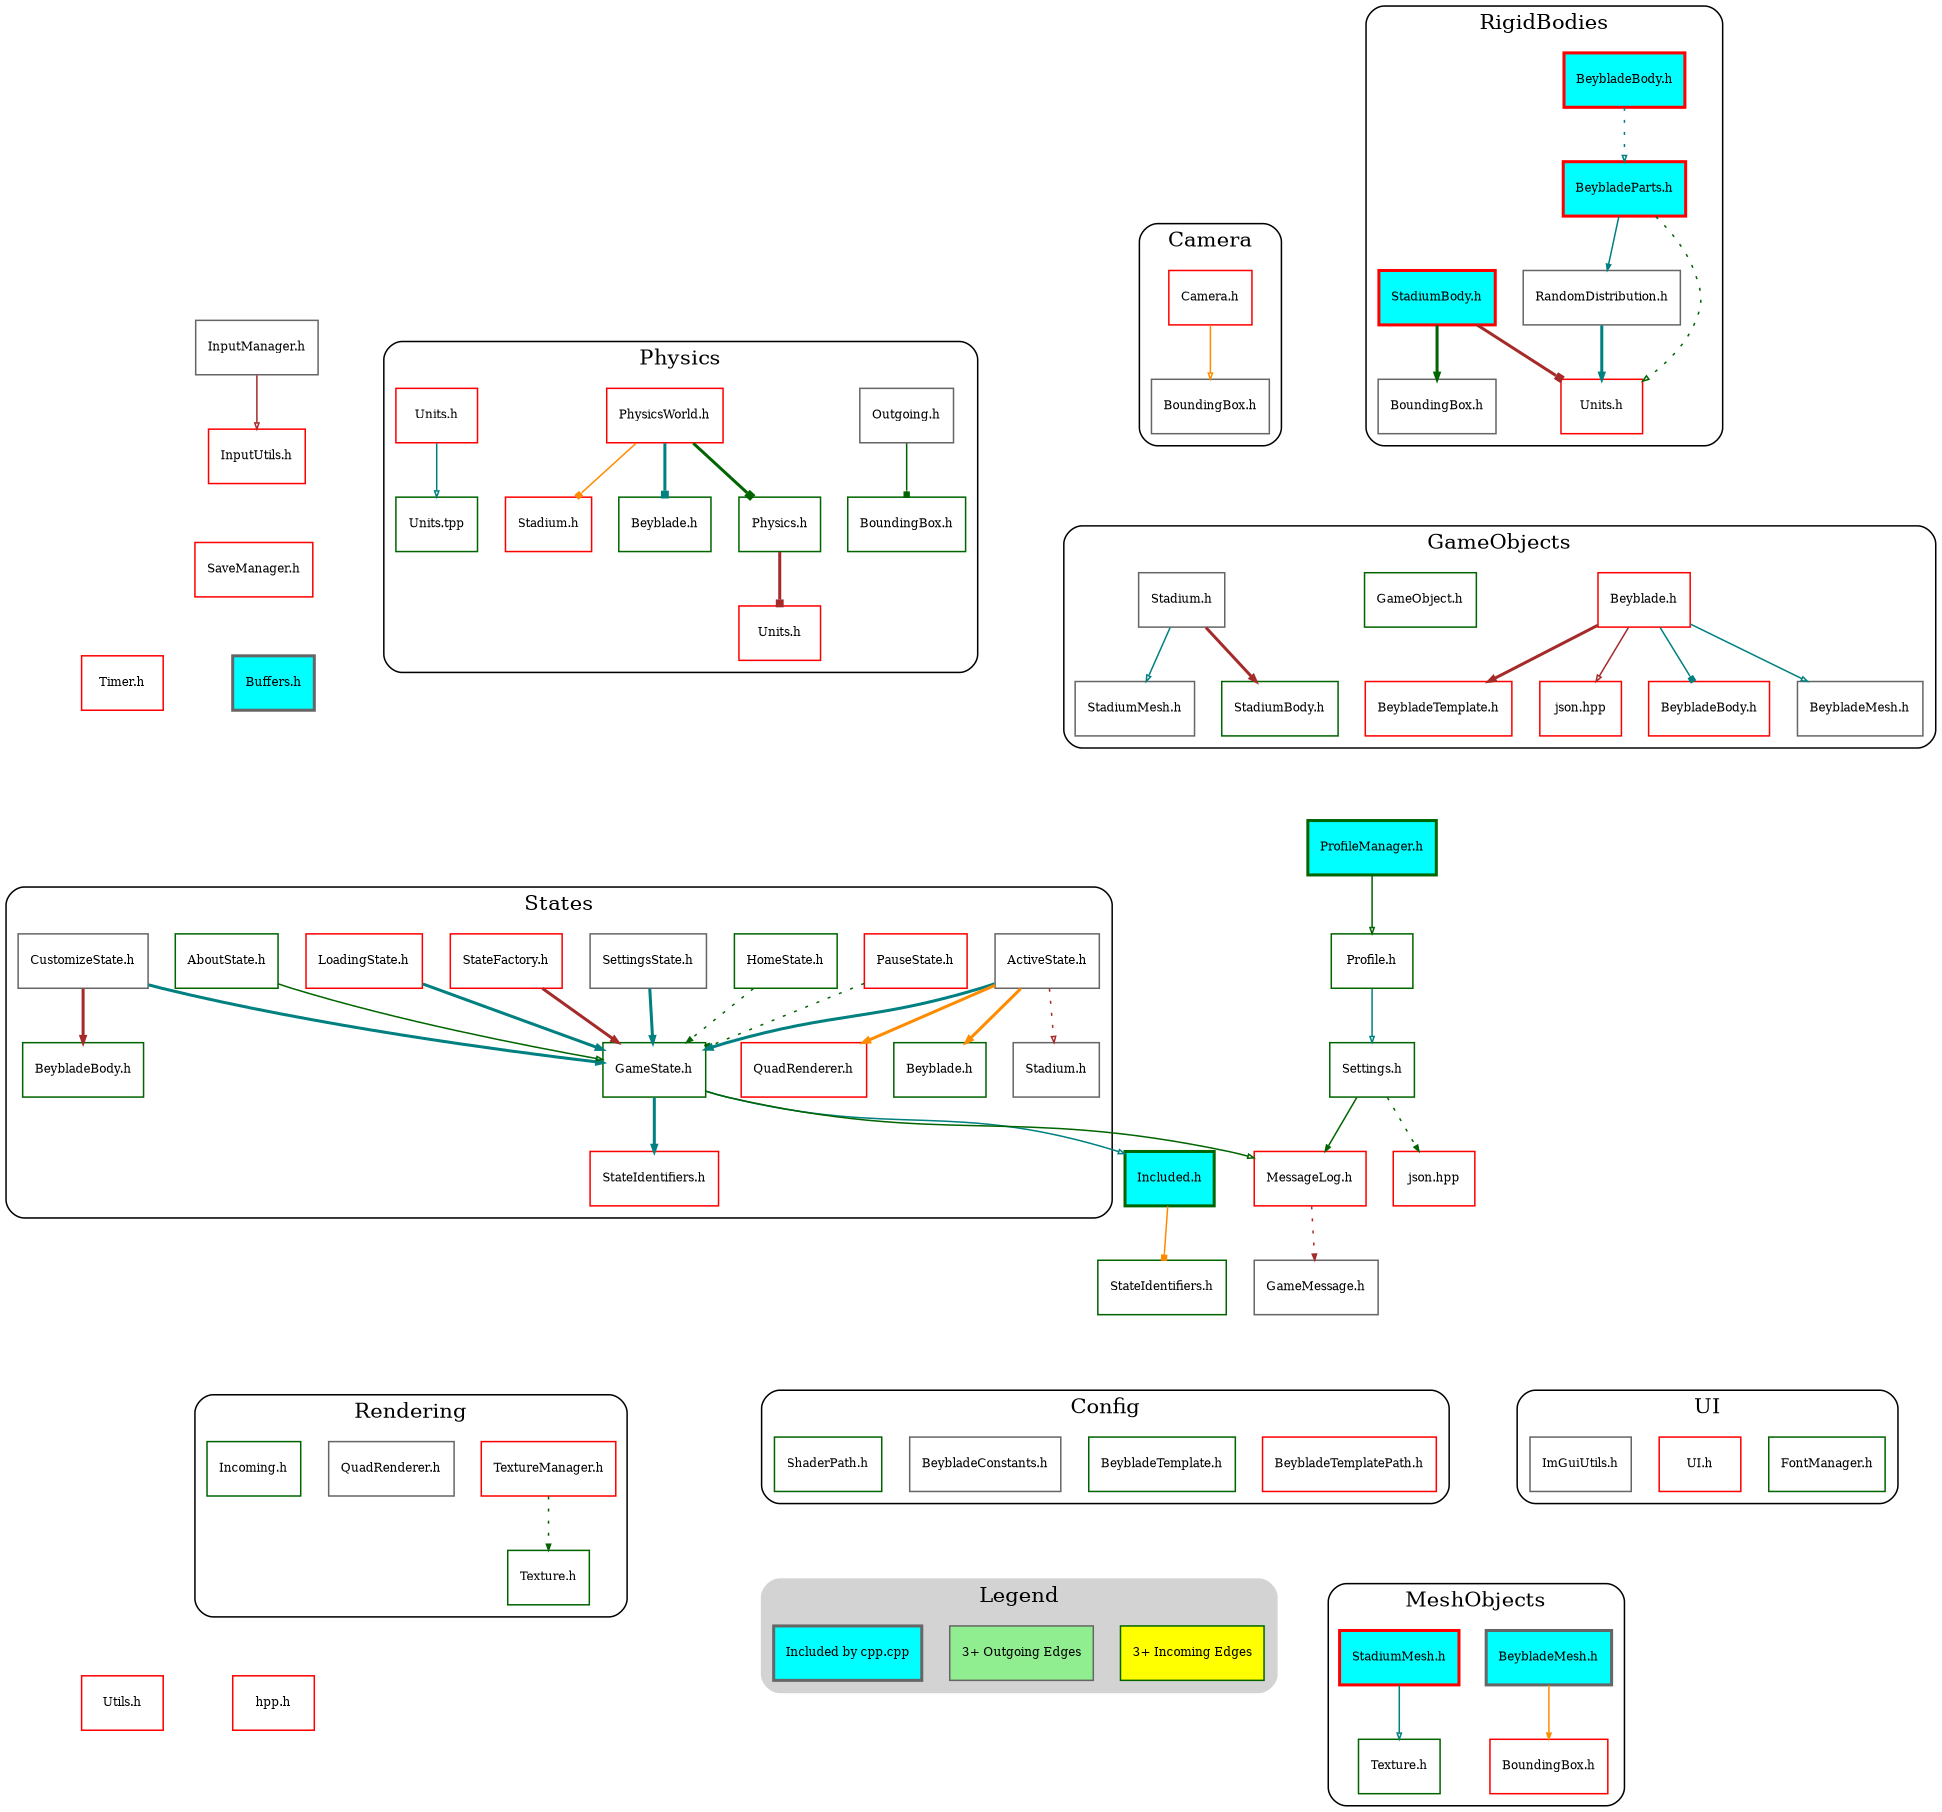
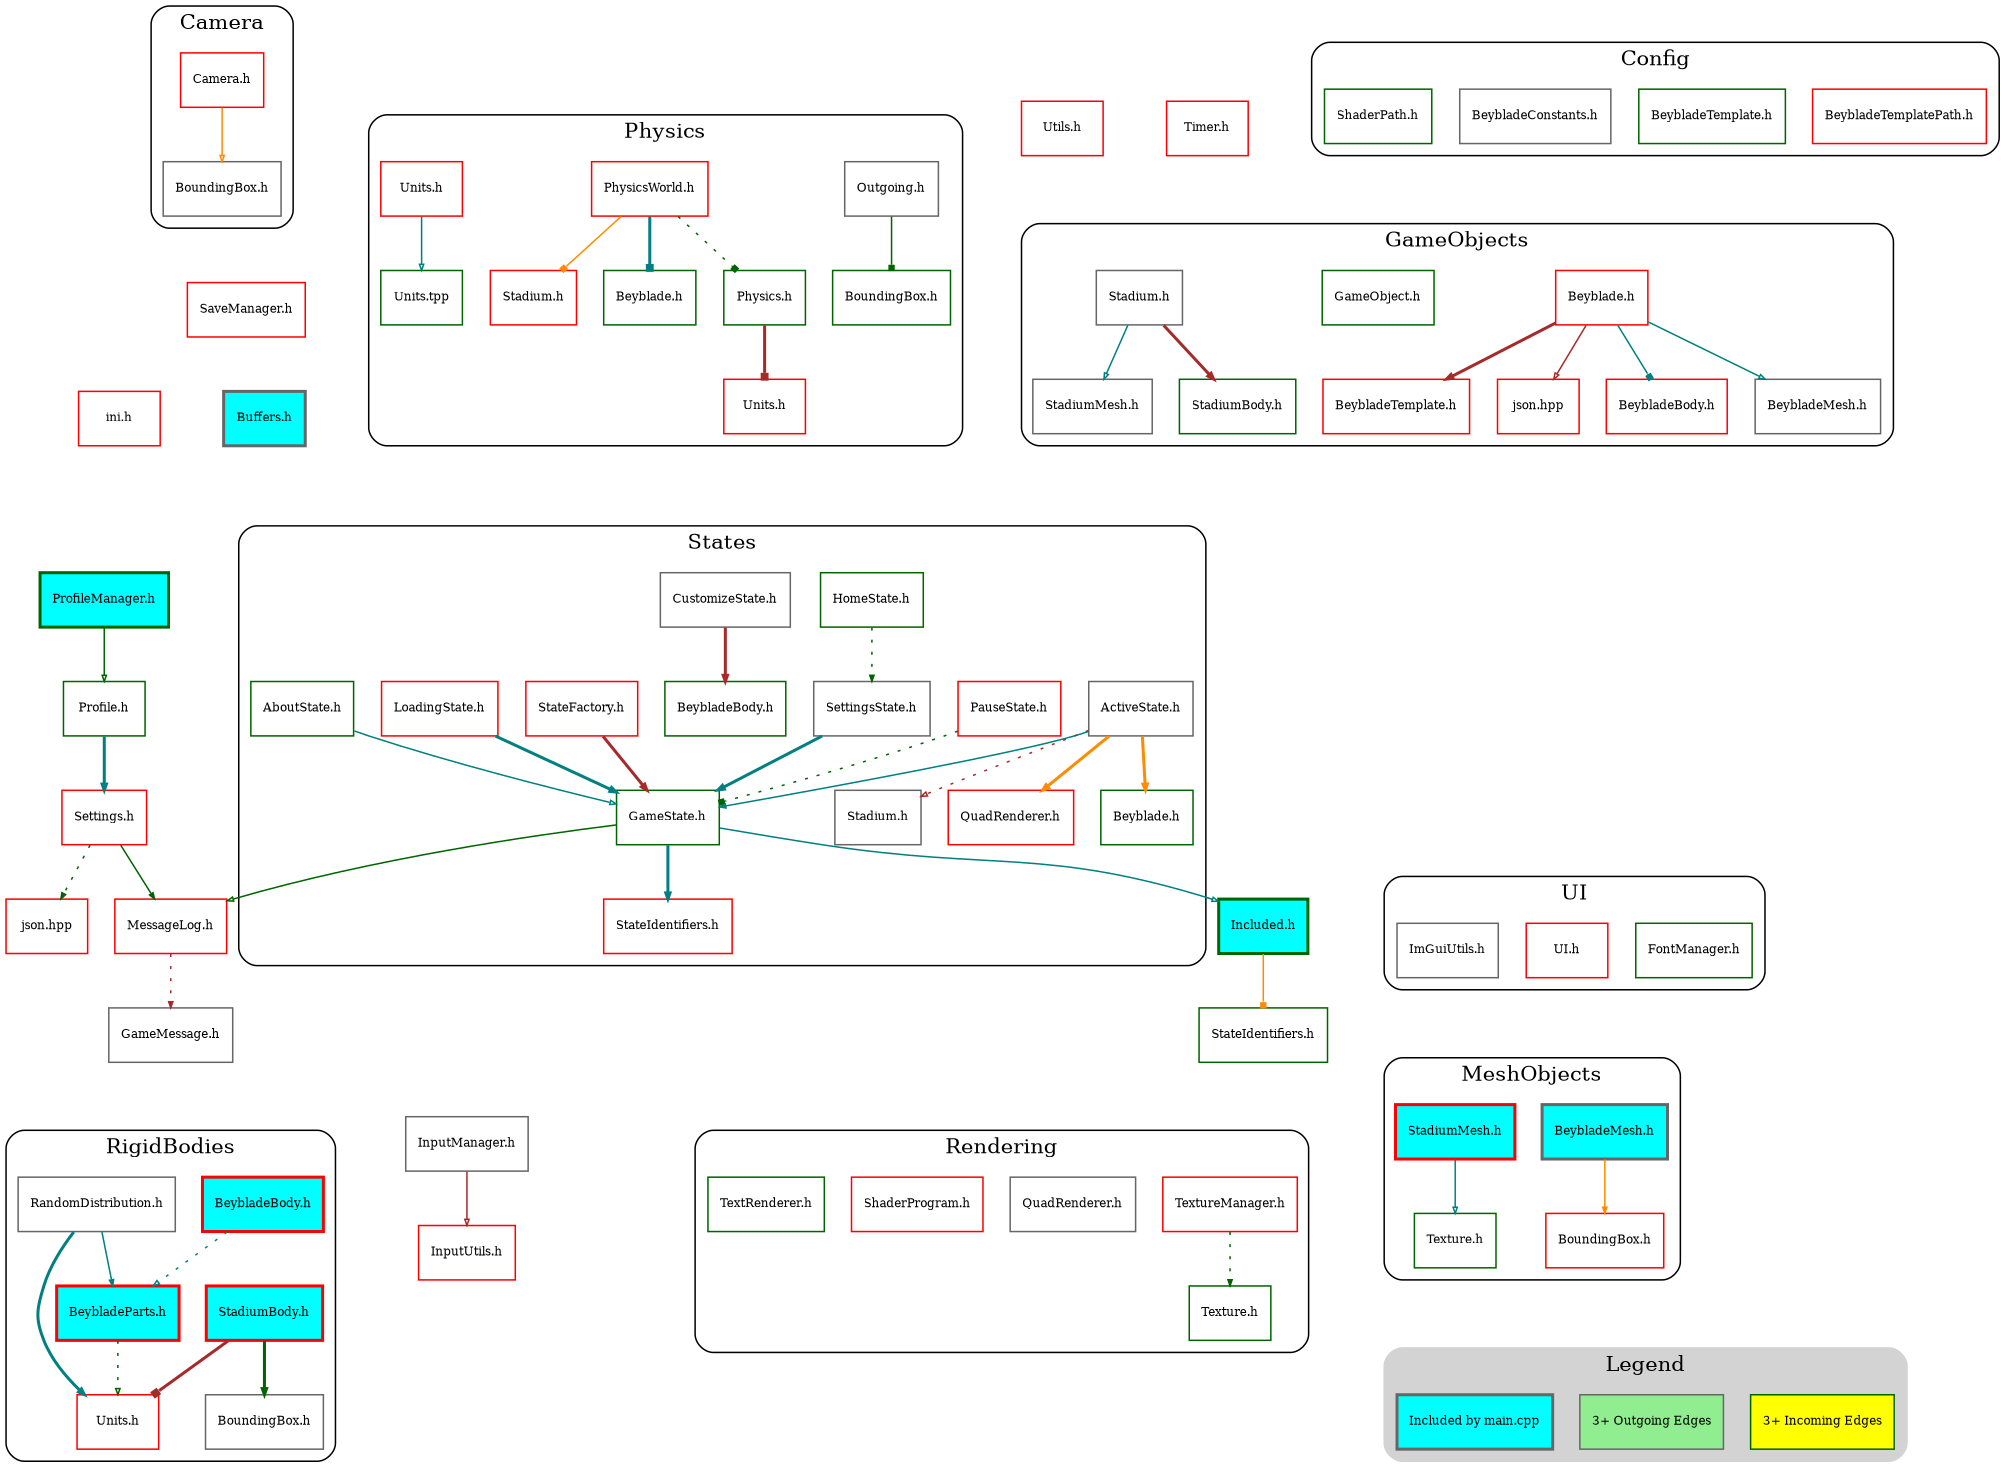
edge "BeybladeParts.h" -> "RandomDistribution.h": reversed
edge "PhysicsWorld.h" -> "Physics.h": style bold -> dotted
edge "Profile.h" -> "Settings.h": style solid -> bold
edge "HomeState.h" -> "GameState.h": now "HomeState.h" -> "SettingsState.h"
edge "ActiveState.h" -> "GameState.h": style bold -> solid
edge "AboutState.h" -> "GameState.h": color darkgreen -> teal
edge "CustomizeState.h" -> "GameState.h": removed
node "Settings.h": color darkgreen -> red
node "ShaderProgram.h": added
node "Incoming.h": label "Incoming.h" -> "TextRenderer.h"
node "Included by cpp.cpp": label "Included by cpp.cpp" -> "Included by main.cpp"
node "hpp.h": label "hpp.h" -> "ini.h"
